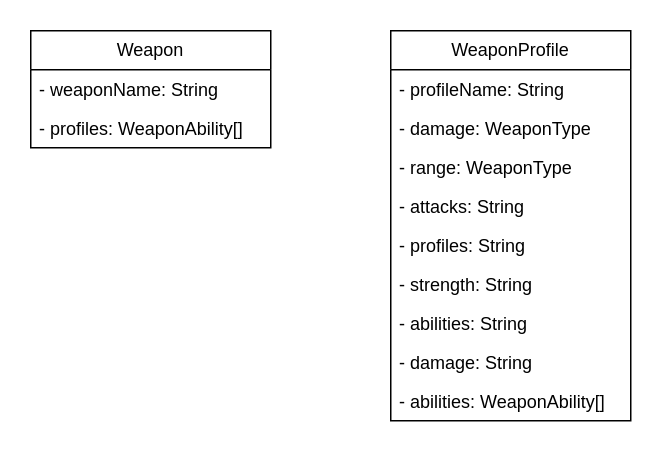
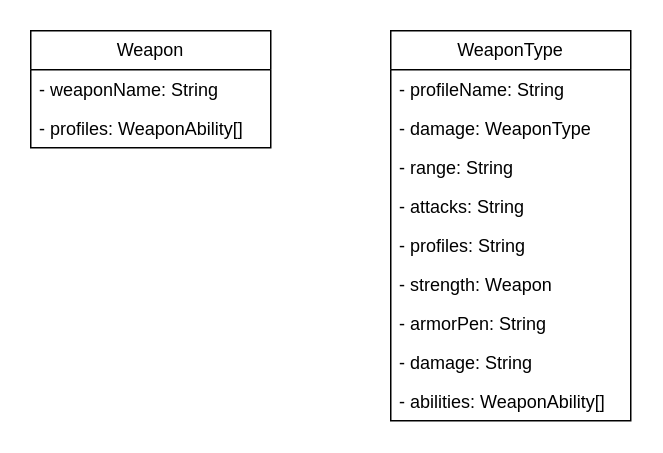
node "WeaponProfile": label "WeaponProfile" -> "WeaponType"
node "- range: WeaponType": label "- range: WeaponType" -> "- range: String"
node "- strength: String": label "- strength: String" -> "- strength: Weapon"
node "- abilities: String": label "- abilities: String" -> "- armorPen: String"
